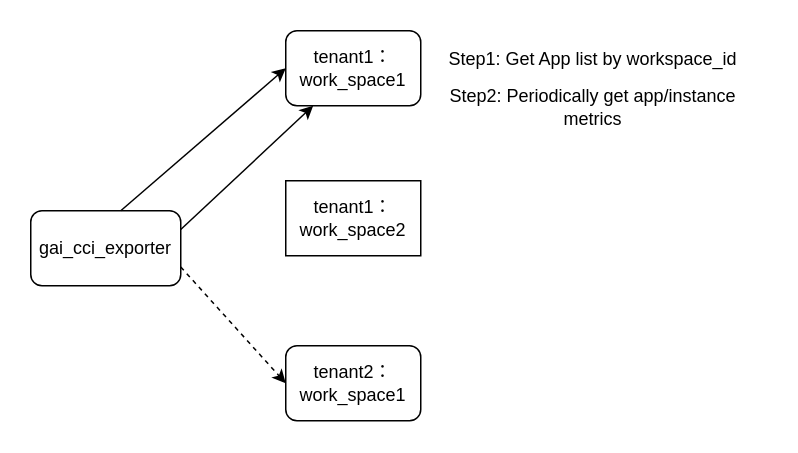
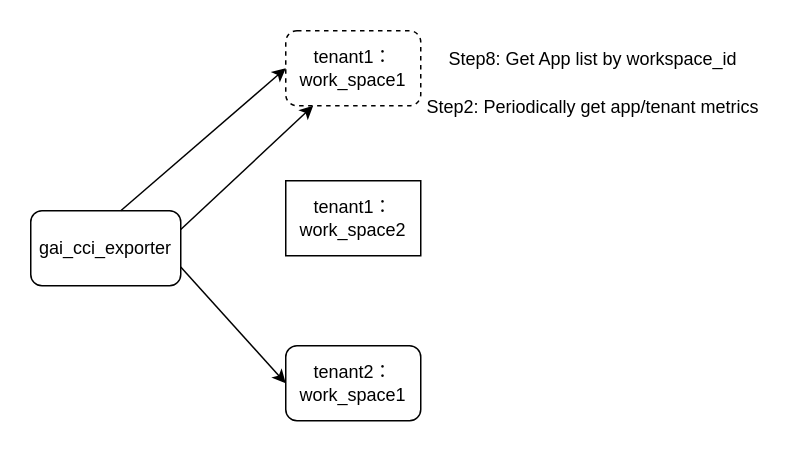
node "tenant1：work_space1": style solid -> dashed
node "Step1: Get App list by workspace_id": label "Step1: Get App list by workspace_id" -> "Step8: Get App list by workspace_id"
node "Step2: Periodically get app/instance metrics": label "Step2: Periodically get app/instance metrics" -> "Step2: Periodically get app/tenant metrics"
edge "gai_cci_exporter" -> "tenant2：work_space1": style dashed -> solid
